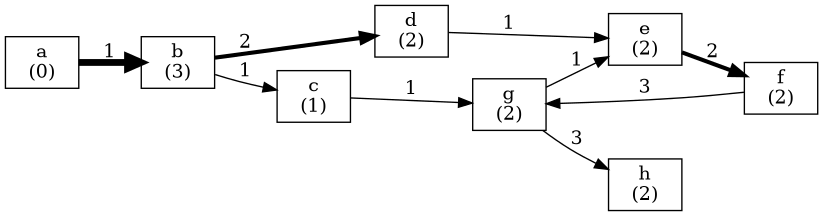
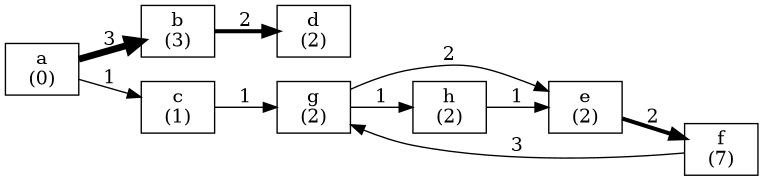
edge "d (2)" -> "e (2)": now "h (2)" -> "e (2)"
edge "a (0)" -> "b (3)": label "1" -> "3"
edge "g (2)" -> "e (2)": label "1" -> "2"
edge "b (3)" -> "c (1)": now "a (0)" -> "c (1)"
node "f (2)": label "f (2)" -> "f (7)"
edge "g (2)" -> "h (2)": label "3" -> "1"
